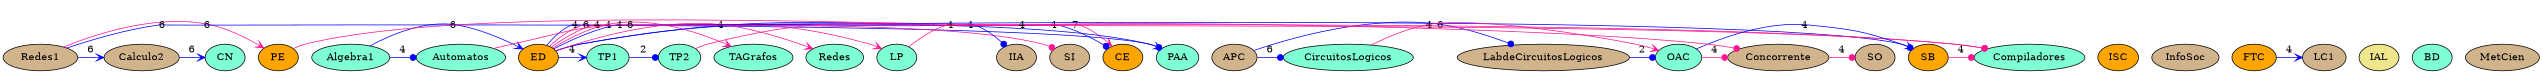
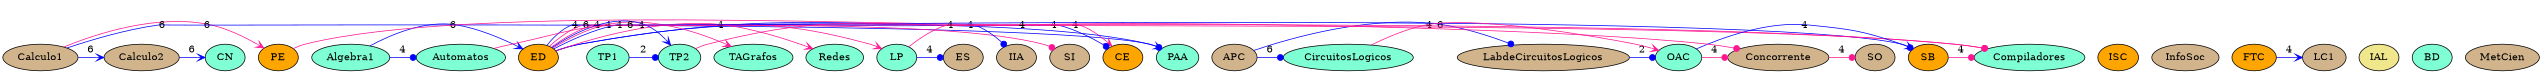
edge "PE" -> "CE": label "7" -> "4"
node "Redes1": label "Redes1" -> "Calculo1"
edge "ED" -> "TP1": now "ED" -> "TP2"
node "ES": added
